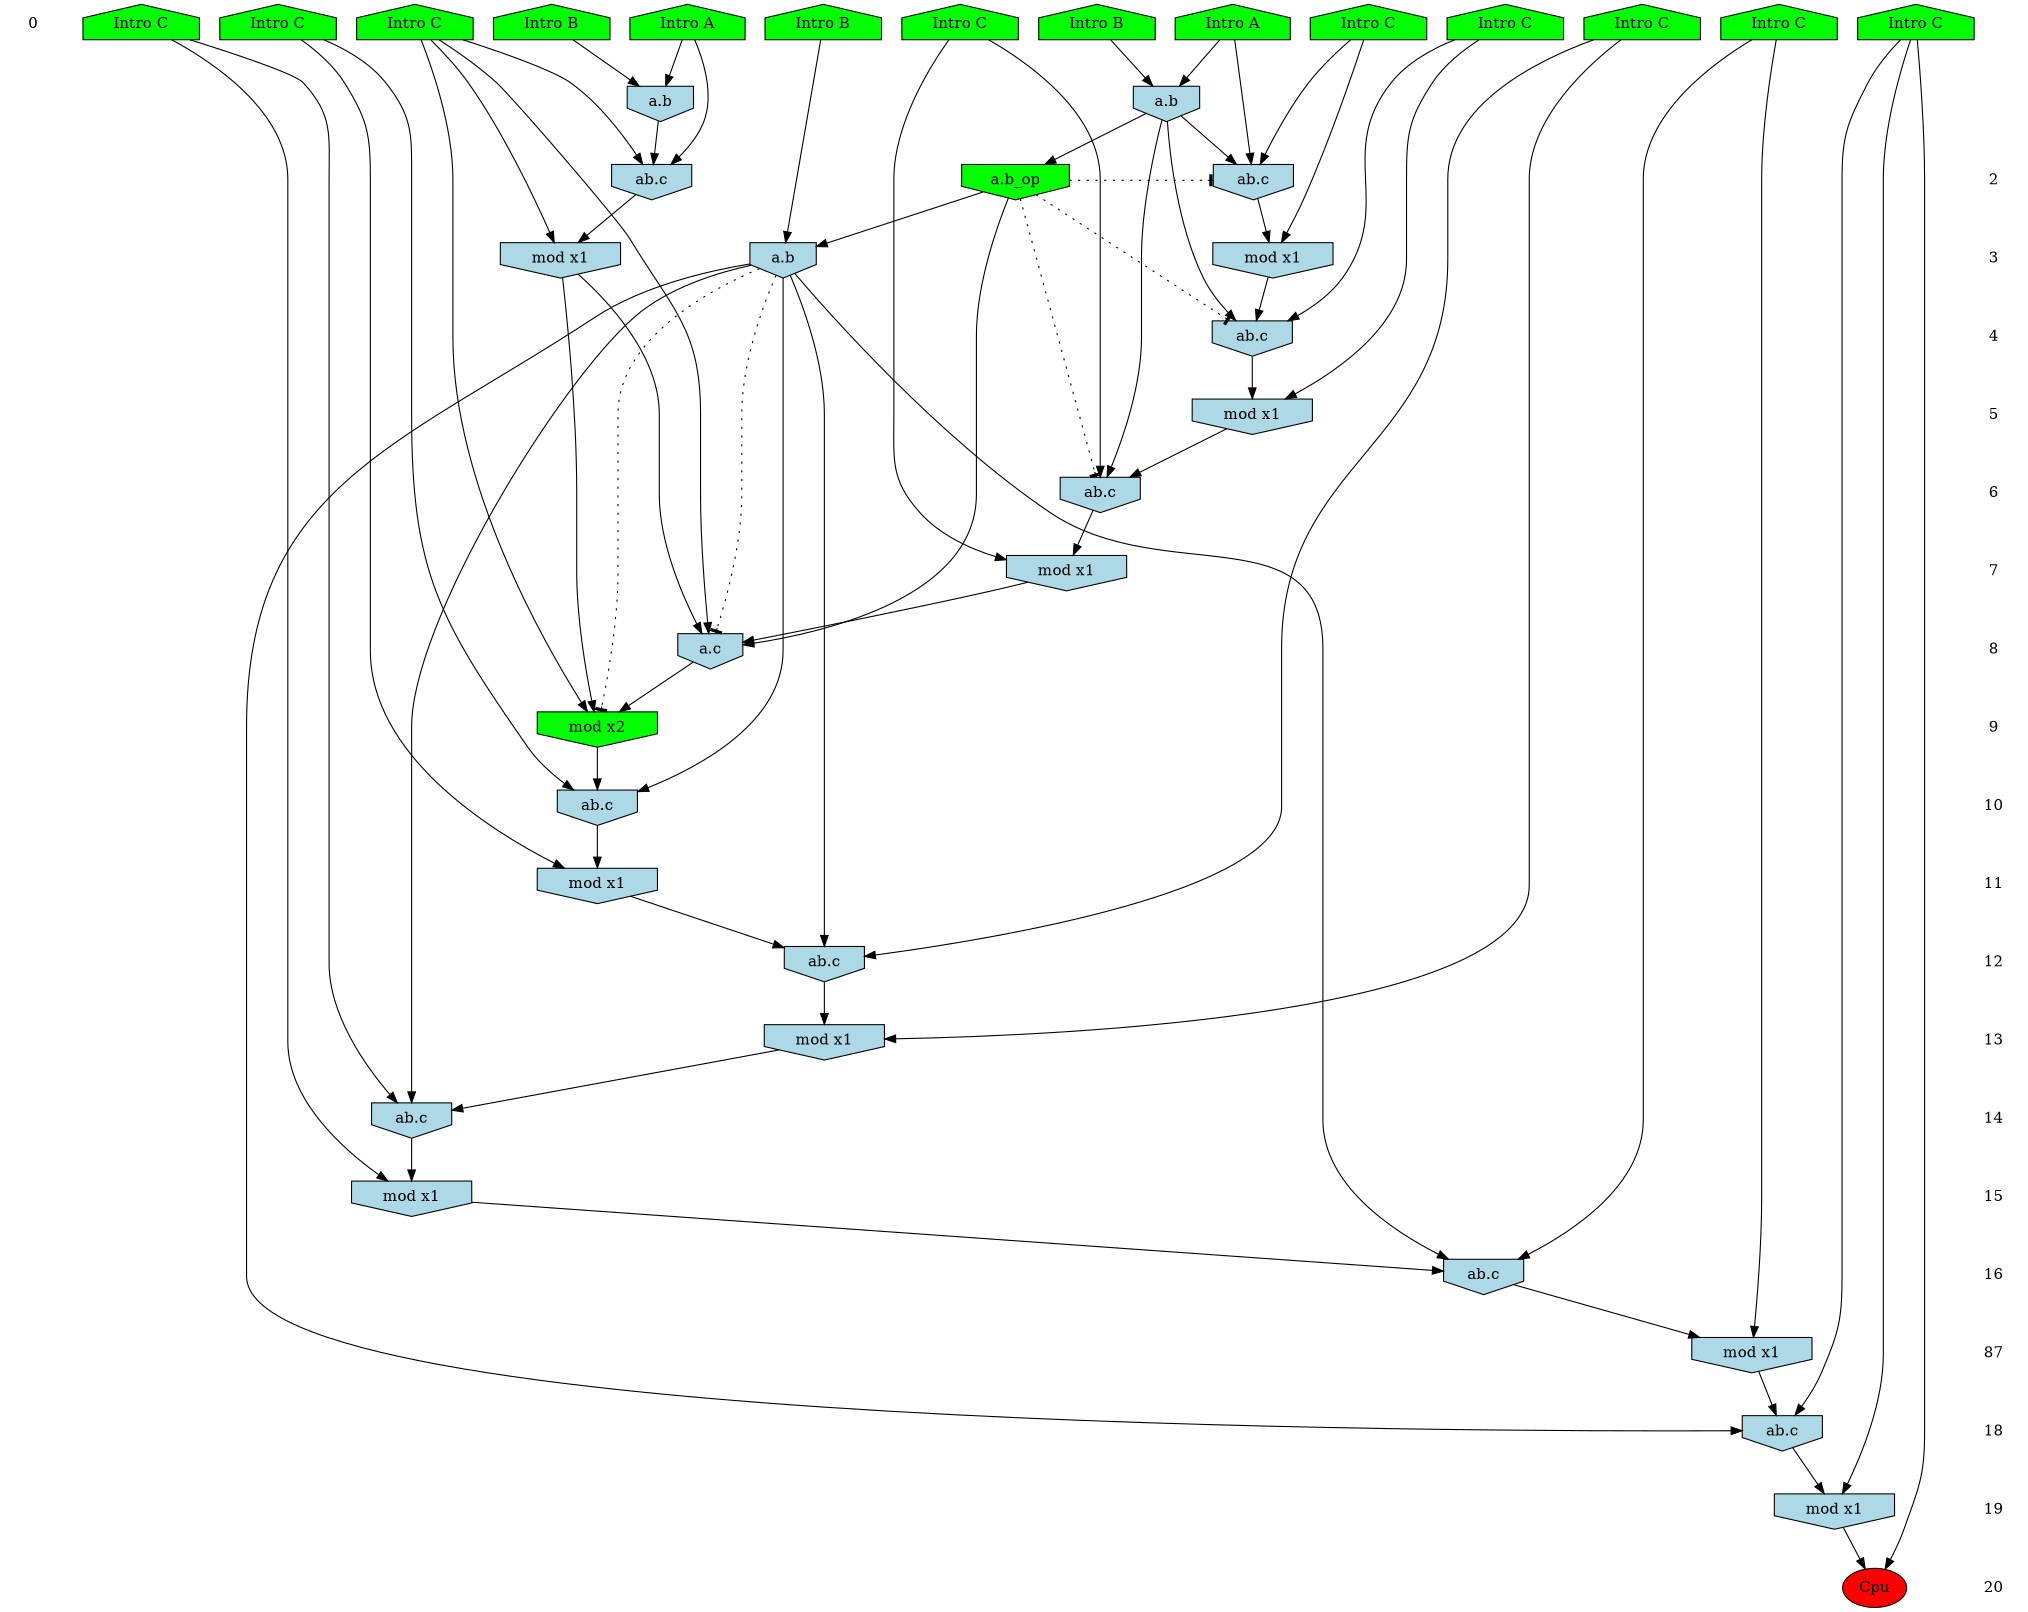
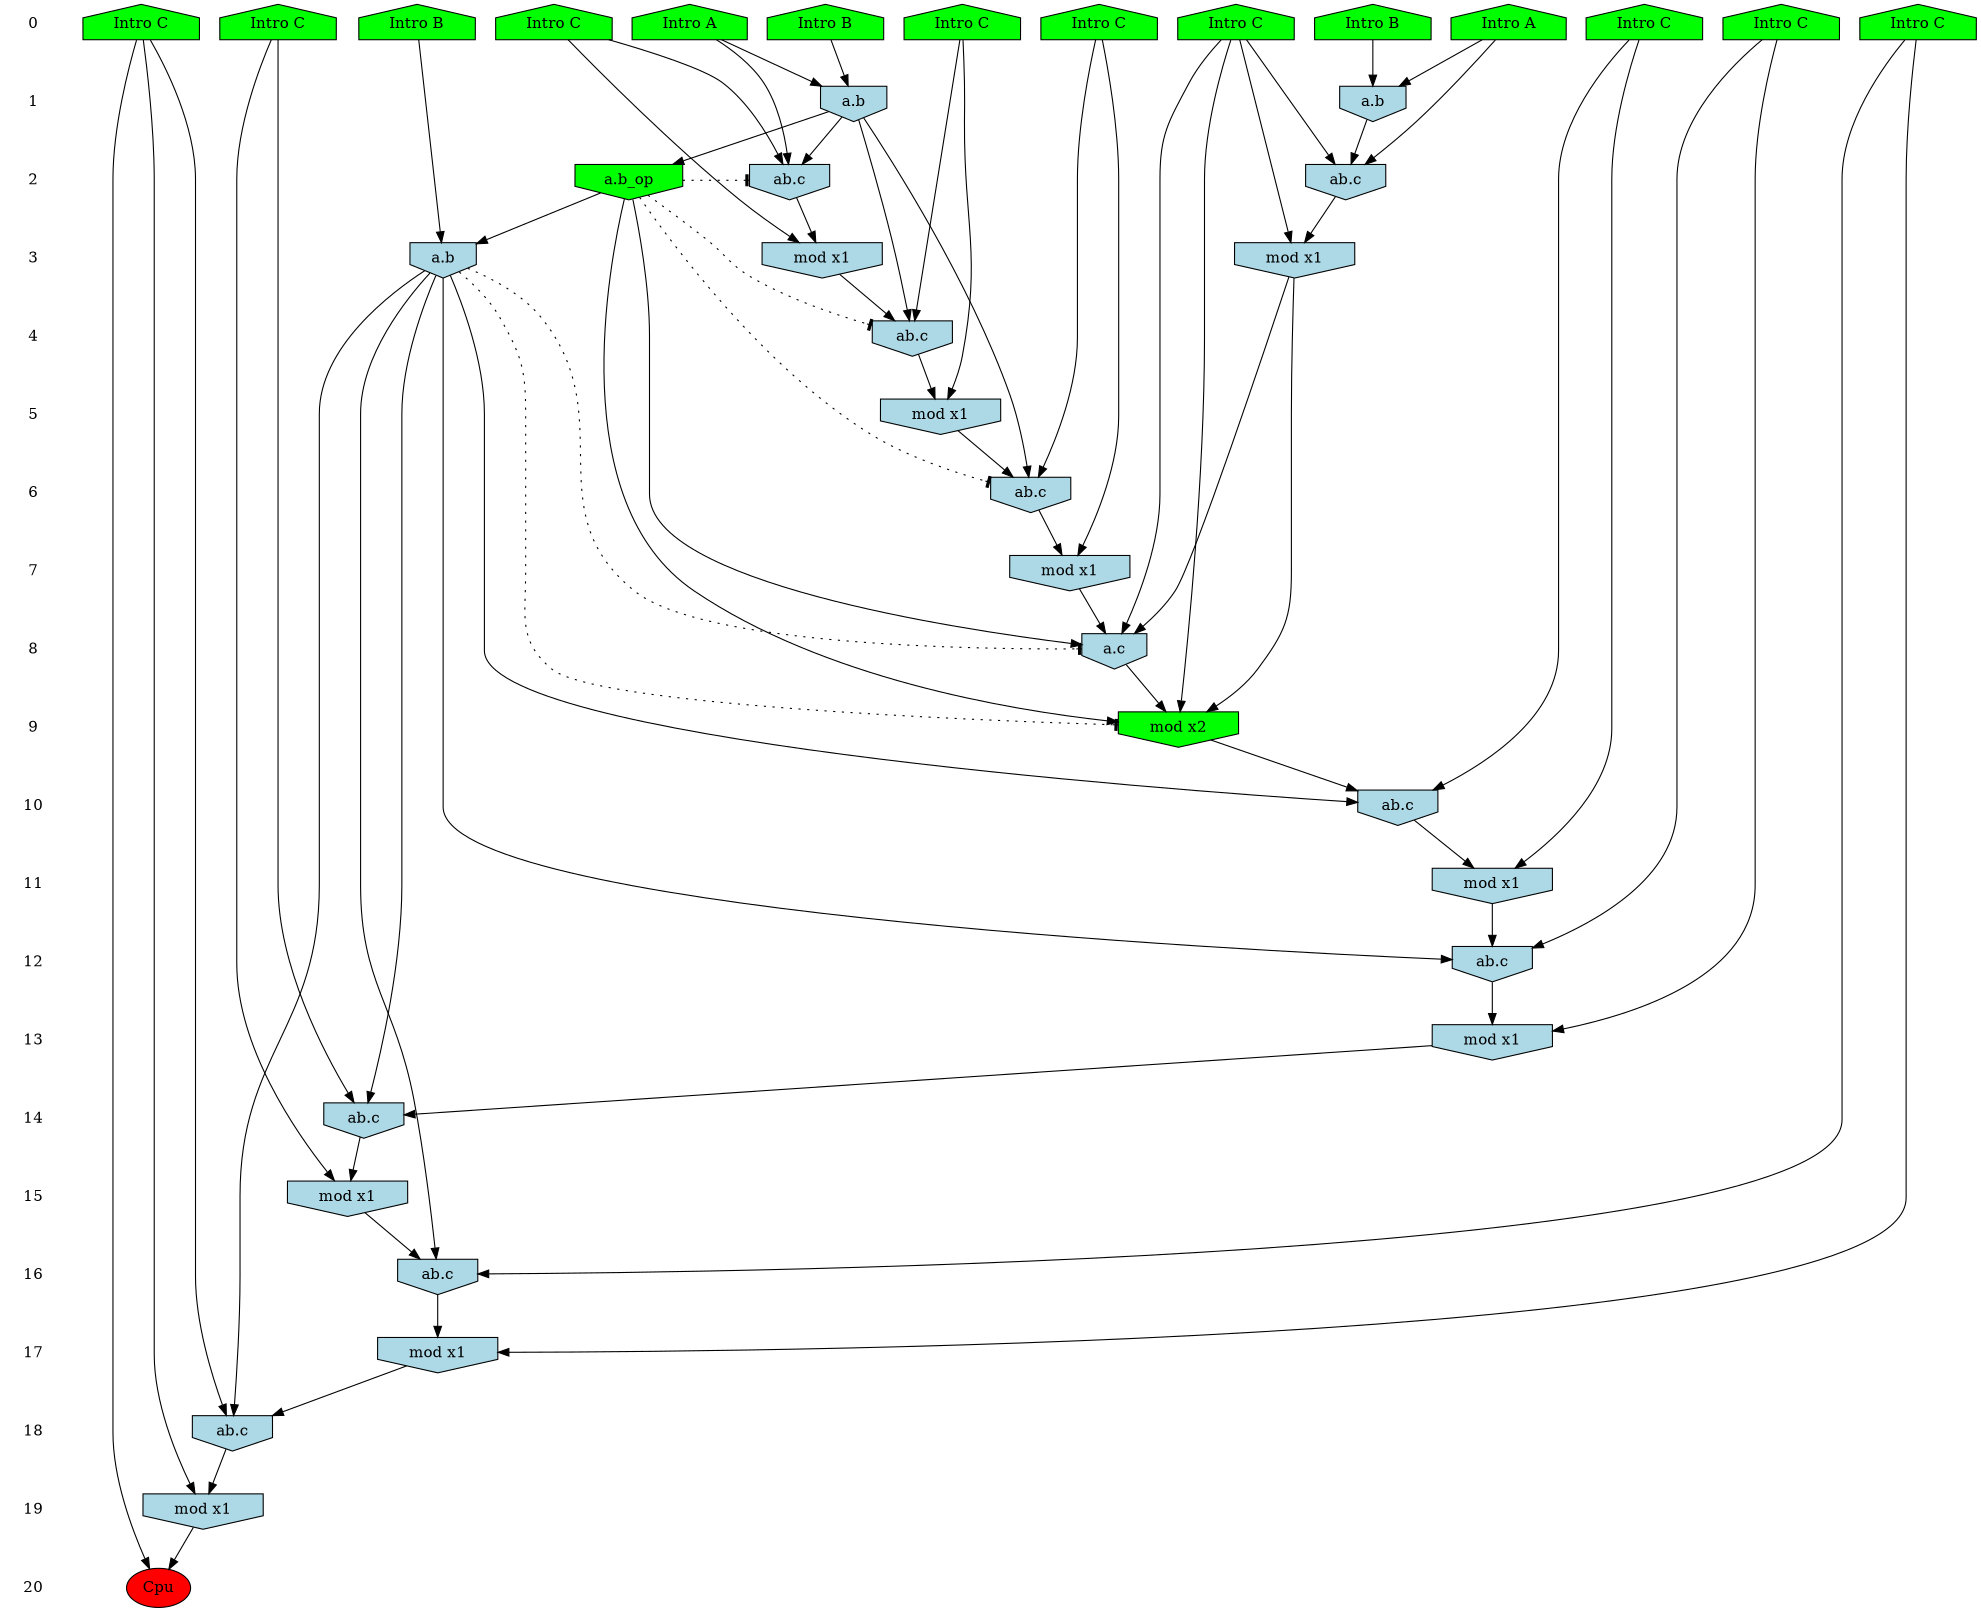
node "1": added
edge "a.b_op" -> "mod x2": added
node "87": label "87" -> "17"
